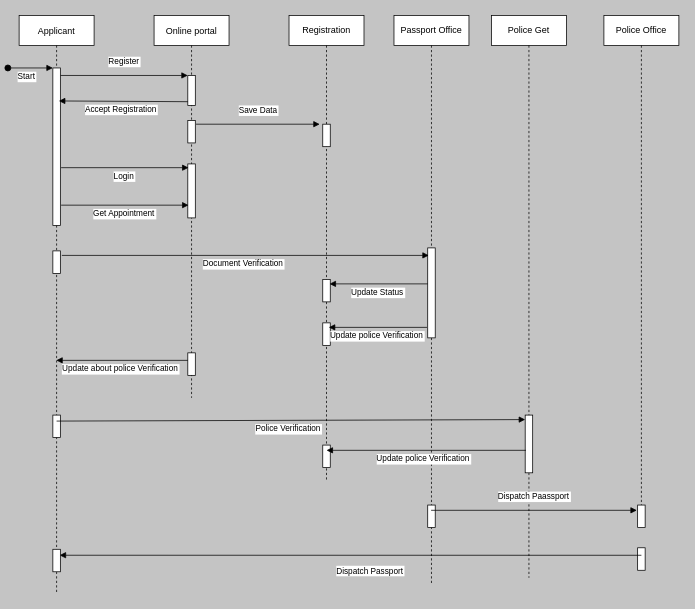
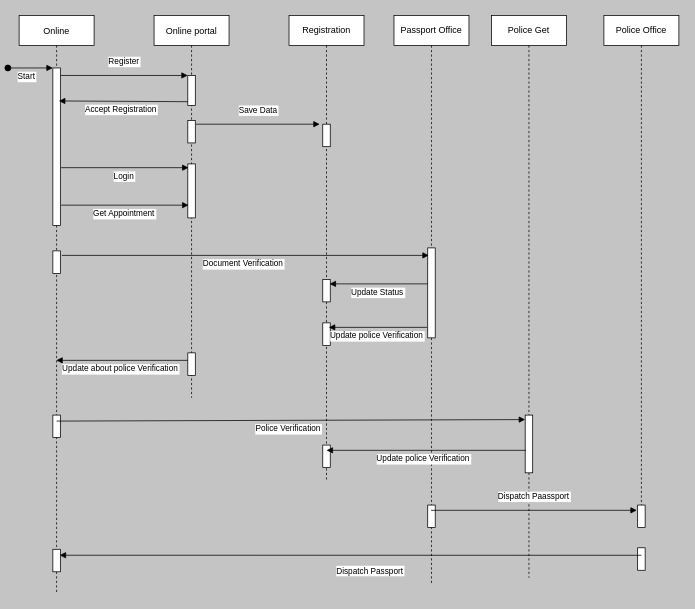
node "Applicant": label "Applicant" -> "Online"
